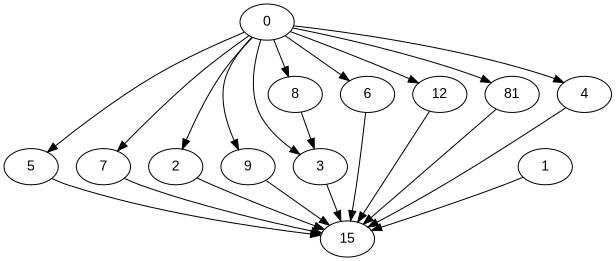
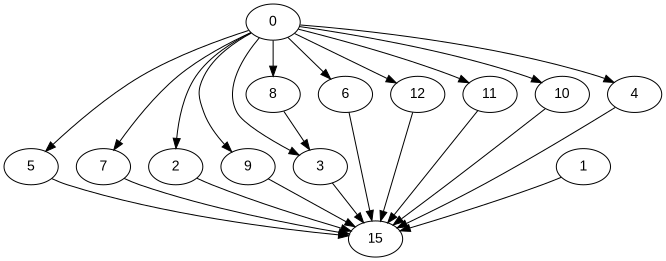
node "81": label "81" -> "11"
node "10": added
